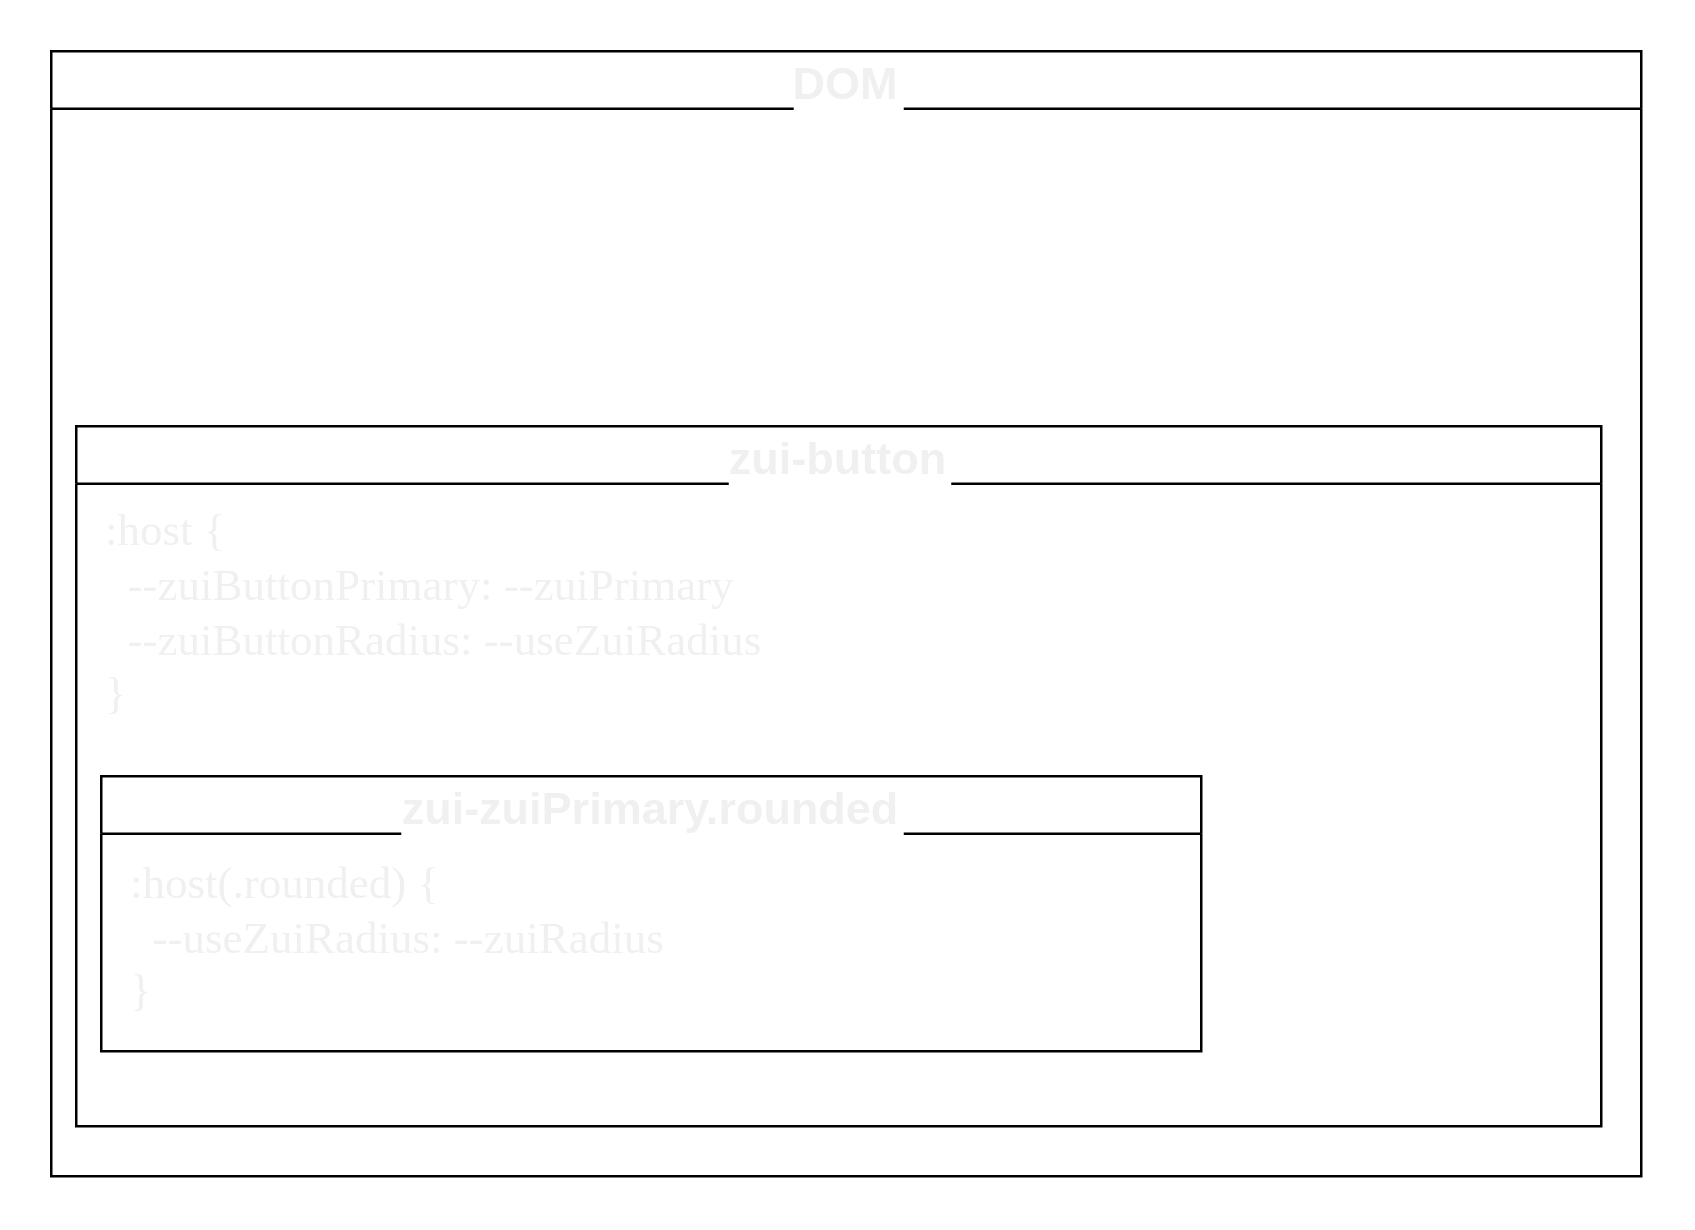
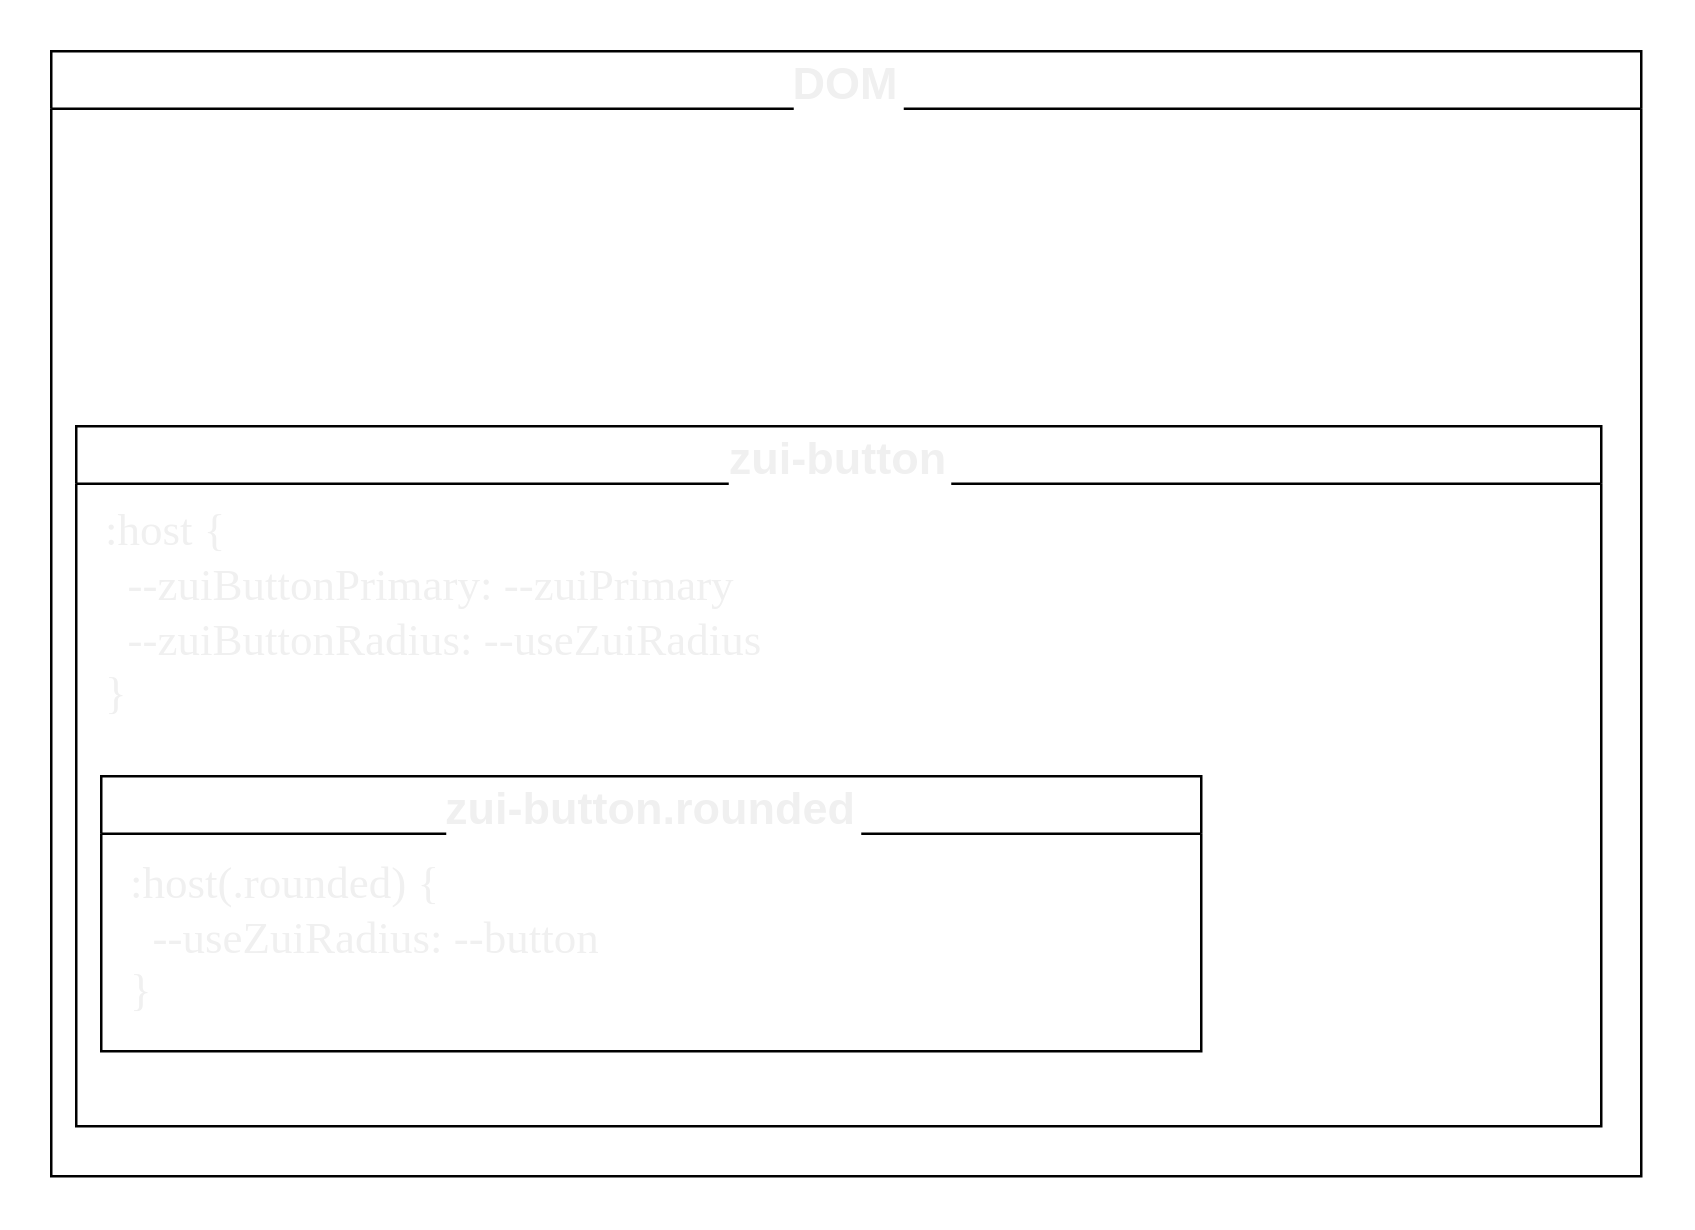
node "zui-zuiPrimary.rounded": label "zui-zuiPrimary.rounded" -> "zui-button.rounded"
node ":host(.rounded) { --useZuiRadius: --zuiRadius }": label ":host(.rounded) { --useZuiRadius: --zuiRadius }" -> ":host(.rounded) { --useZuiRadius: --button }"
